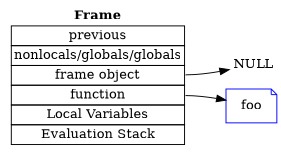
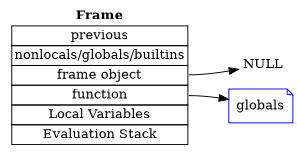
node "Frame": text "nonlocals/globals/globals" -> "nonlocals/globals/builtins"
node "foo": label "foo" -> "globals"
